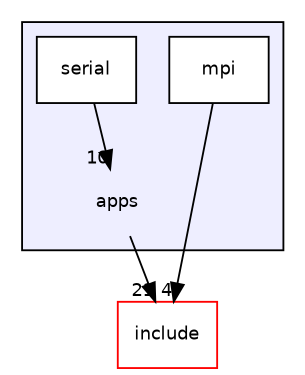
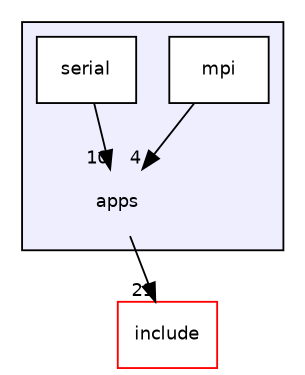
edge "mpi" -> "include": now "mpi" -> "apps"
